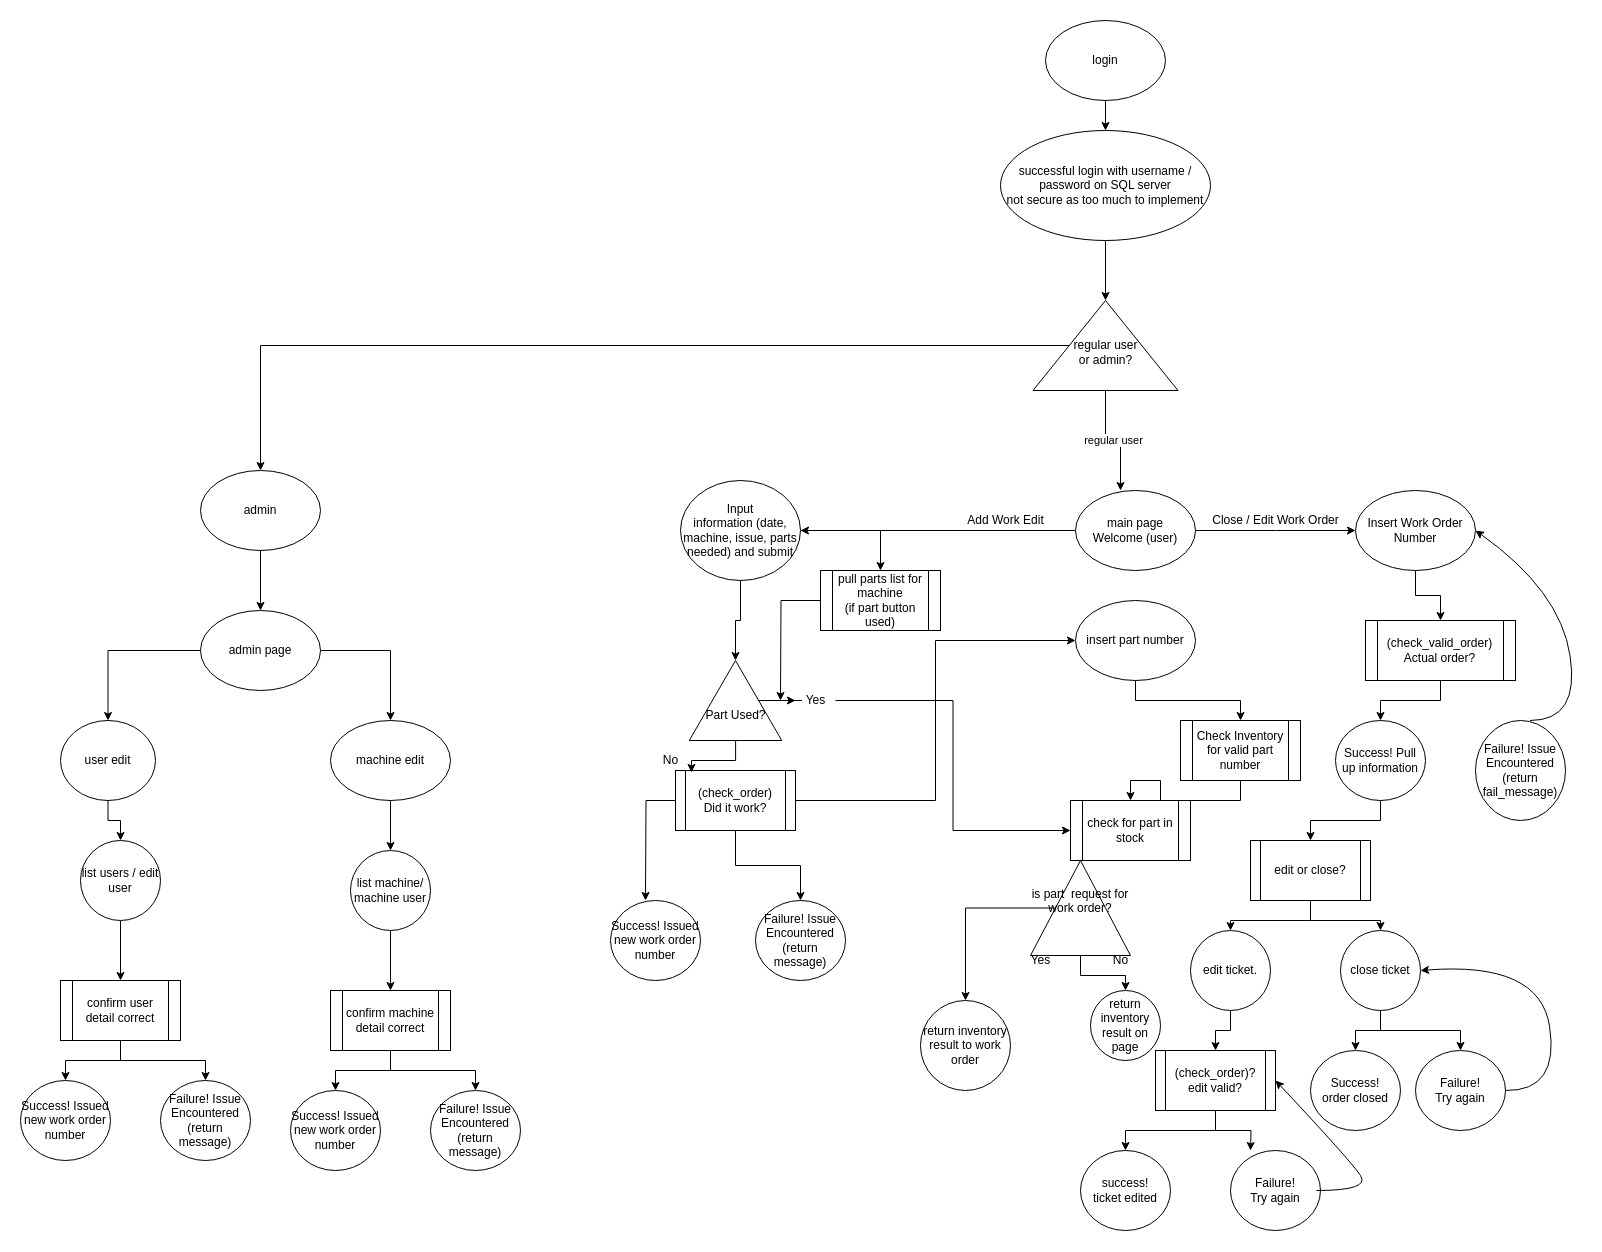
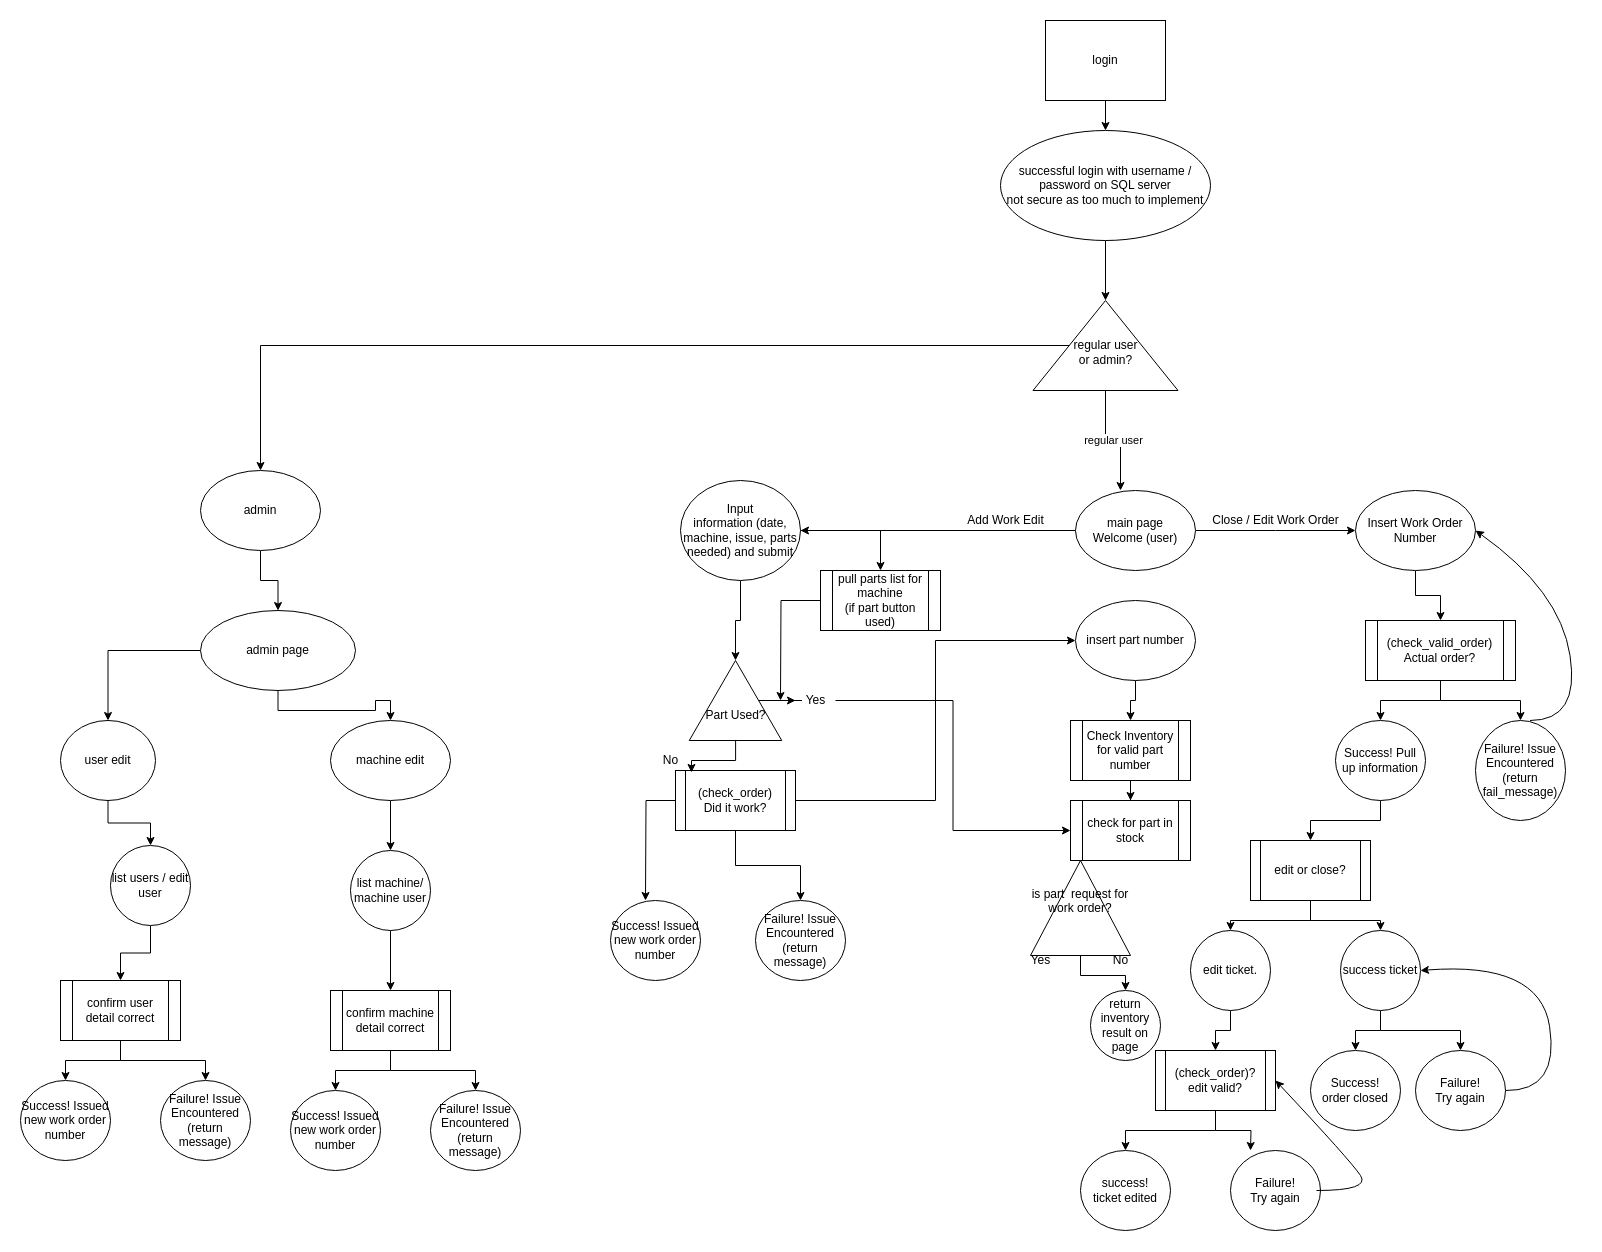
node "login": shape ellipse -> rectangle
node "admin page": size 120x80 -> 155x80
edge "(check_valid_order) Actual order?" -> "Failure! Issue Encountered (return fail_message)": added
node "Check Inventory for valid part number": moved (1241, 751) -> (1131, 751)
node "list users / edit user": moved (121, 881) -> (151, 886)
edge "is part request for work order?" -> "return inventory result to work order": removed
node "close ticket": label "close ticket" -> "success ticket"
node "return inventory result to work order": removed
